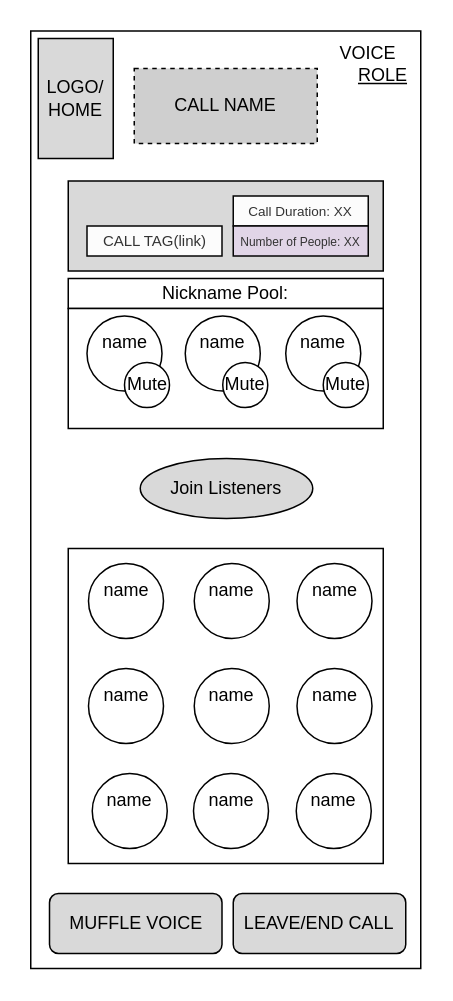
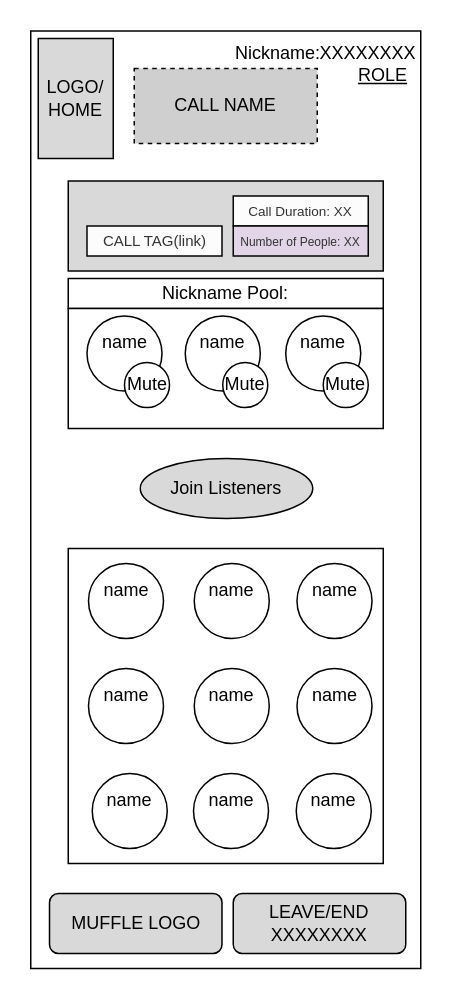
node "Nickname:": added
node "VOICE": label "VOICE" -> "XXXXXXXX"
node "MUFFLE VOICE": label "MUFFLE VOICE" -> "MUFFLE LOGO"
node "LEAVE/END CALL": label "LEAVE/END CALL" -> "LEAVE/END XXXXXXXX"
